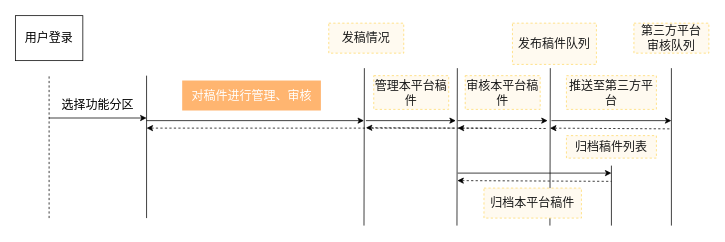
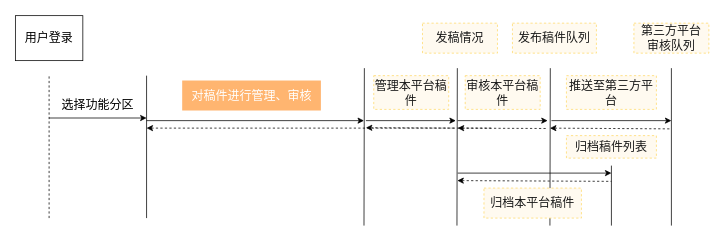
node "发稿情况": moved (366, 38) -> (460, 38)
node "发布稿件队列": size 84x41 -> 84x30
